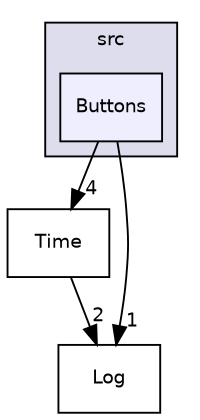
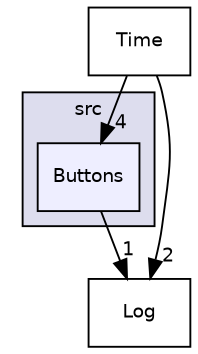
edge "Buttons" -> "Time": reversed
